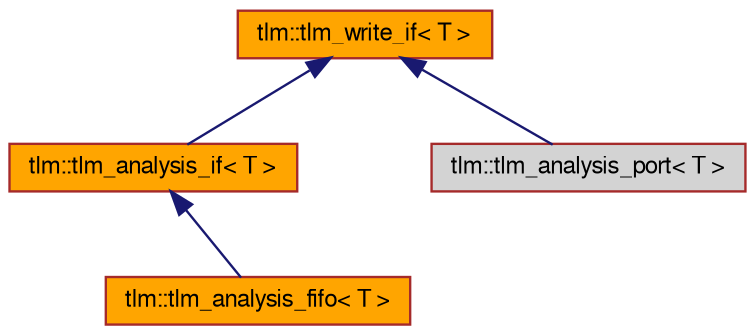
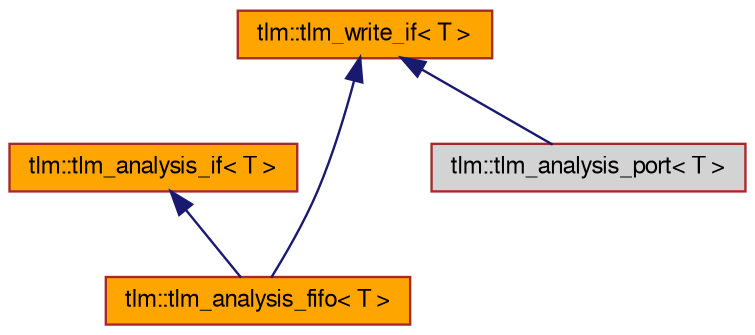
edge "tlm::tlm_analysis_if< T >" -> "tlm::tlm_write_if< T >": now "tlm::tlm_analysis_fifo< T >" -> "tlm::tlm_write_if< T >"
